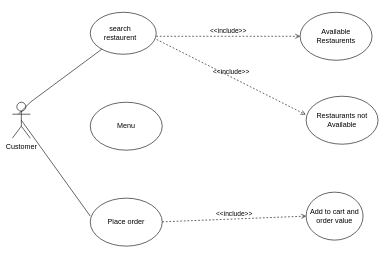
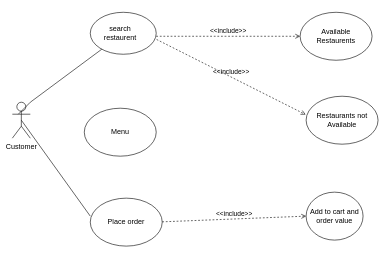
node "Menu": moved (126, 126) -> (120, 132)
